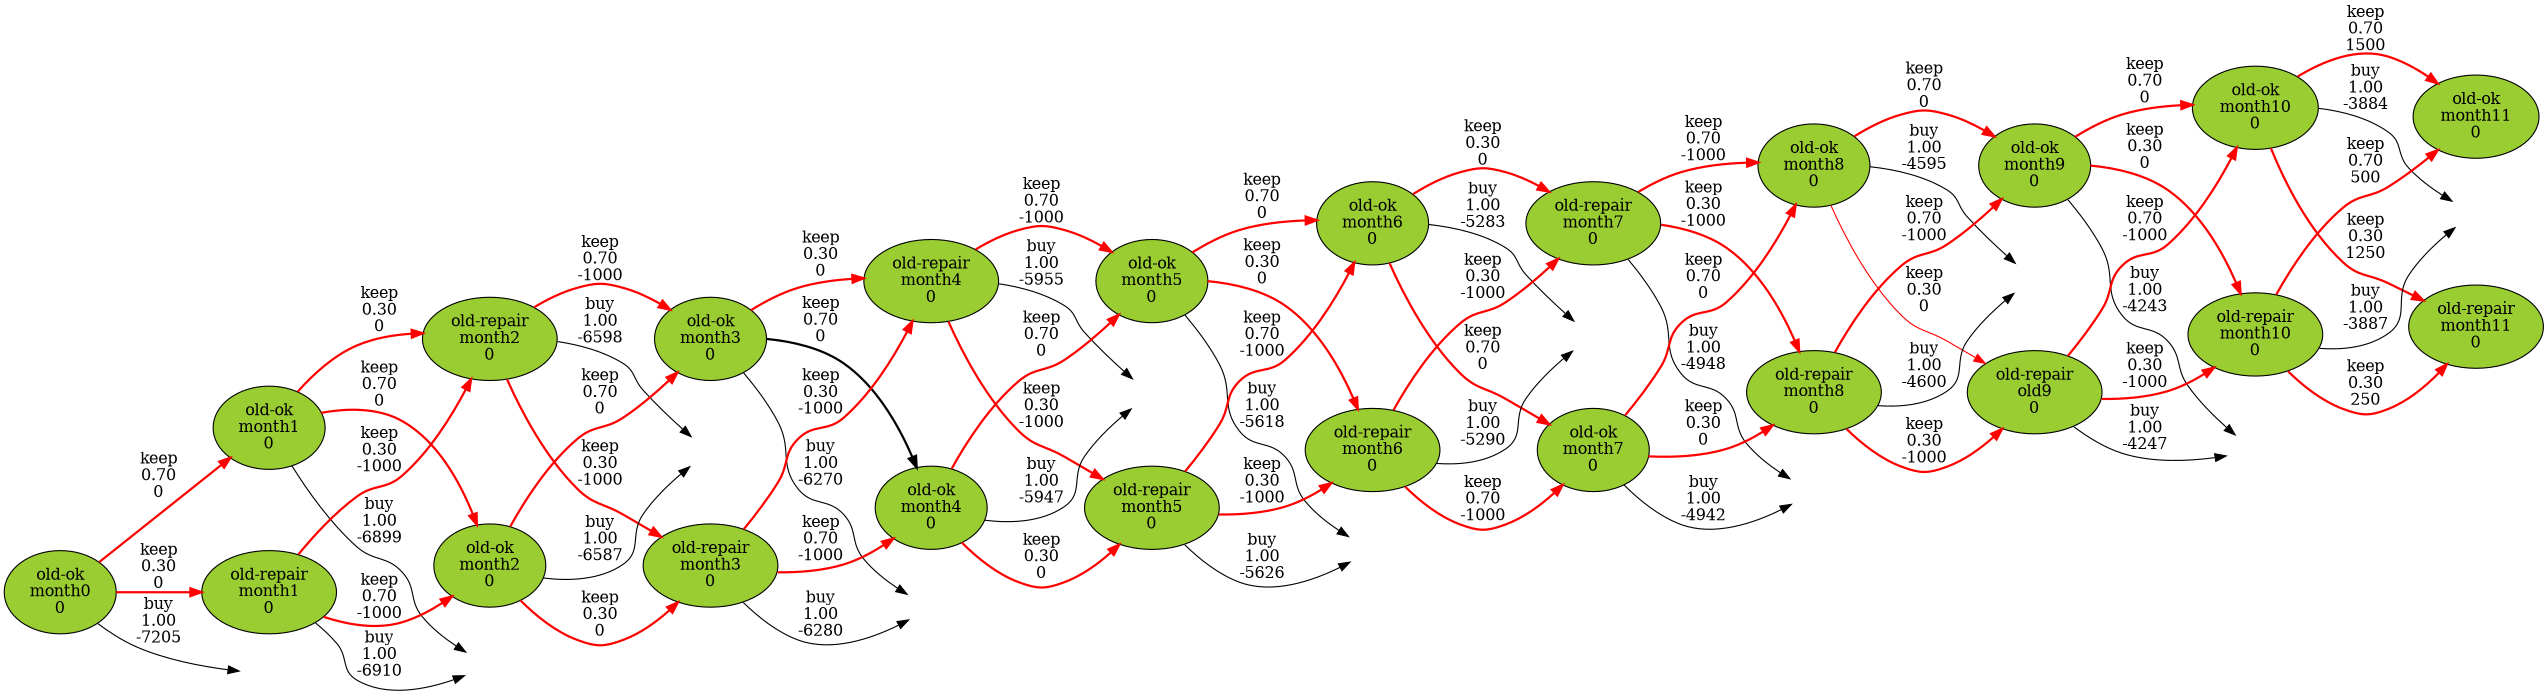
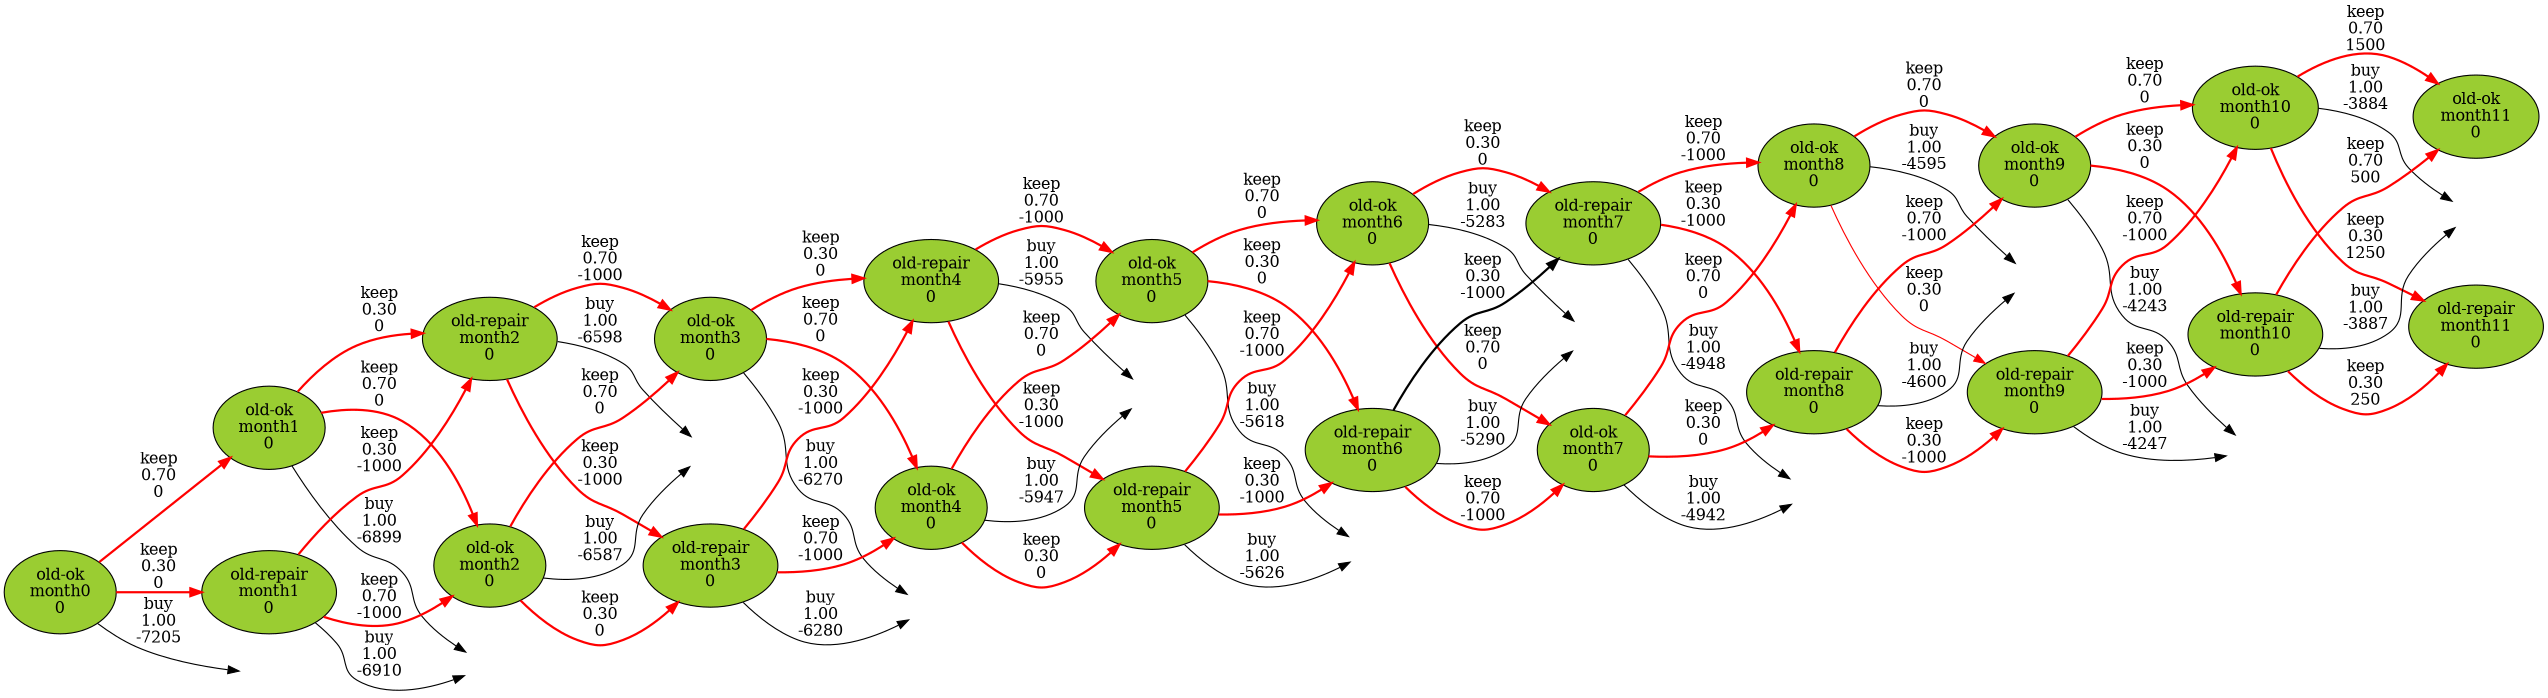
edge "old-repair month6 0" -> "old-repair month7 0": color red -> black
edge "old-ok month3 0" -> "old-ok month4 0": color black -> red
node "old-repair old9 0": label "old-repair old9 0" -> "old-repair month9 0"
